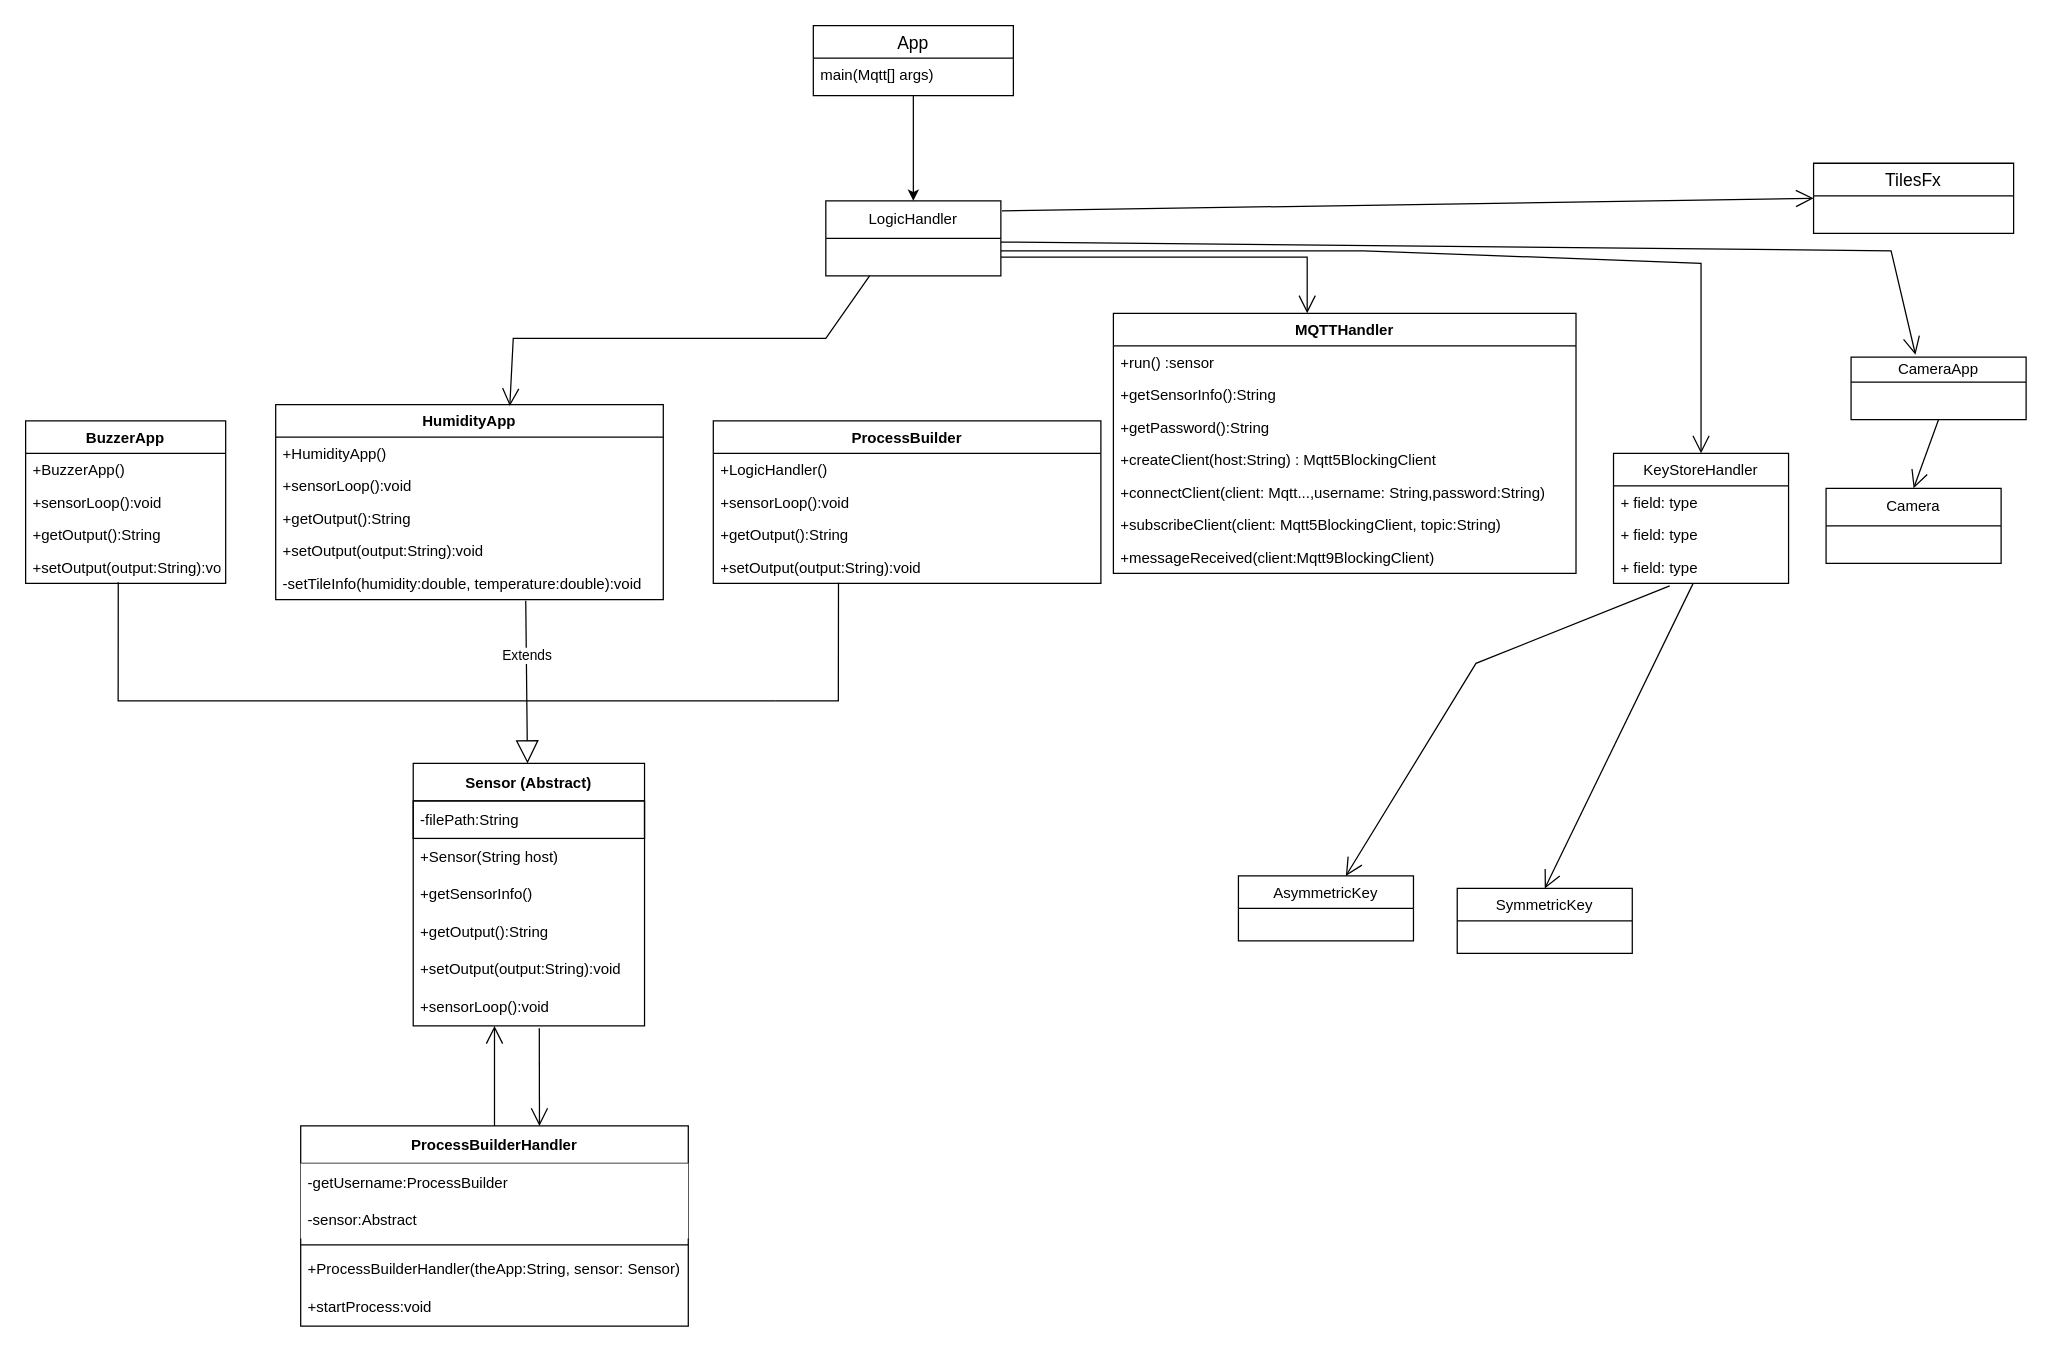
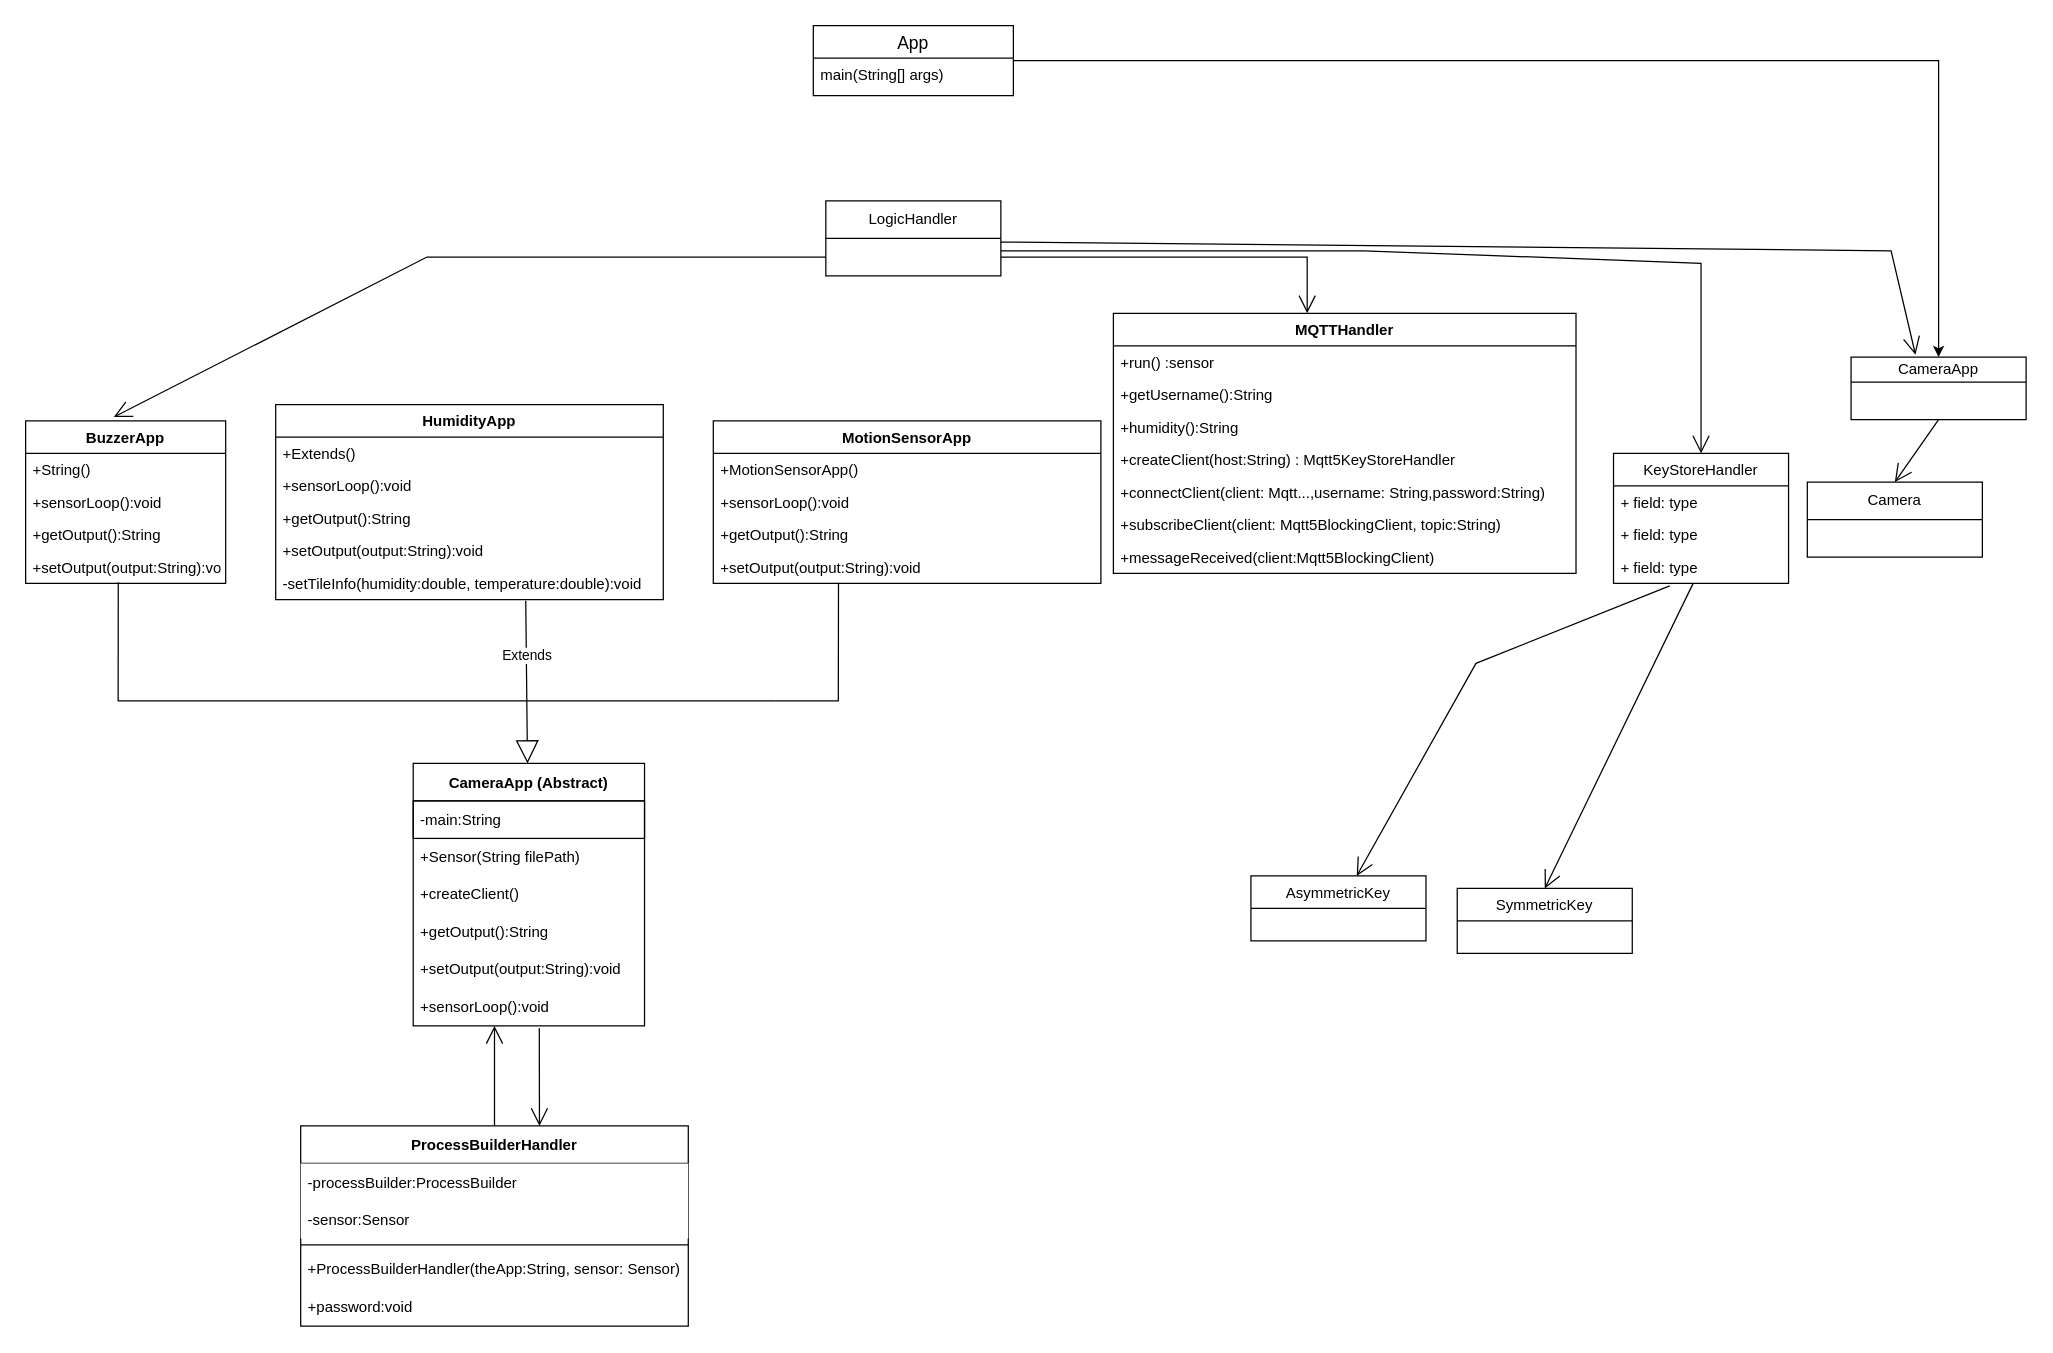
node "main(Mqtt[] args)": label "main(Mqtt[] args)" -> "main(String[] args)"
edge "App" -> "LogicHandler": now "App" -> "CameraApp"
node "TilesFx": removed
edge "LogicHandler" -> "TilesFx": removed
edge "LogicHandler" -> "BuzzerApp": added
edge "LogicHandler" -> "HumidityApp": removed
node "+getSensorInfo():String": label "+getSensorInfo():String" -> "+getUsername():String"
node "+getPassword():String": label "+getPassword():String" -> "+humidity():String"
node "ProcessBuilder": label "ProcessBuilder" -> "MotionSensorApp"
node "+HumidityApp()": label "+HumidityApp()" -> "+Extends()"
node "+createClient(host:String) : Mqtt5BlockingClient": label "+createClient(host:String) : Mqtt5BlockingClient" -> "+createClient(host:String) : Mqtt5KeyStoreHandler"
node "+BuzzerApp()": label "+BuzzerApp()" -> "+String()"
node "+LogicHandler()": label "+LogicHandler()" -> "+MotionSensorApp()"
node "Camera": moved (1913, 526) -> (1894, 519)
node "+messageReceived(client:Mqtt9BlockingClient)": label "+messageReceived(client:Mqtt9BlockingClient)" -> "+messageReceived(client:Mqtt5BlockingClient)"
node "Sensor (Abstract)": label "Sensor (Abstract)" -> "CameraApp (Abstract)"
node "-filePath:String": label "-filePath:String" -> "-main:String"
node "+Sensor(String host)": label "+Sensor(String host)" -> "+Sensor(String filePath)"
node "+getSensorInfo()": label "+getSensorInfo()" -> "+createClient()"
node "AsymmetricKey": moved (1326, 908) -> (1338, 908)
node "-getUsername:ProcessBuilder": label "-getUsername:ProcessBuilder" -> "-processBuilder:ProcessBuilder"
node "-sensor:Abstract": label "-sensor:Abstract" -> "-sensor:Sensor"
node "+startProcess:void": label "+startProcess:void" -> "+password:void"
